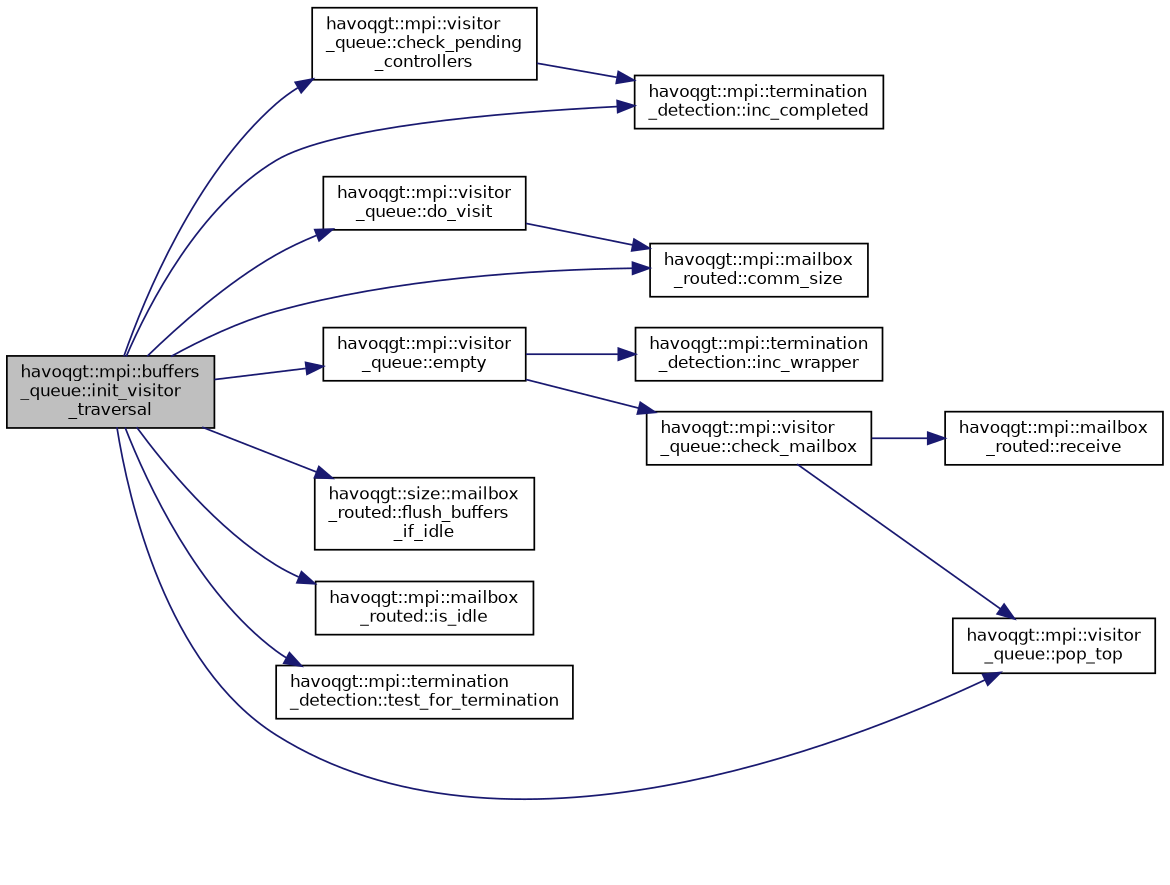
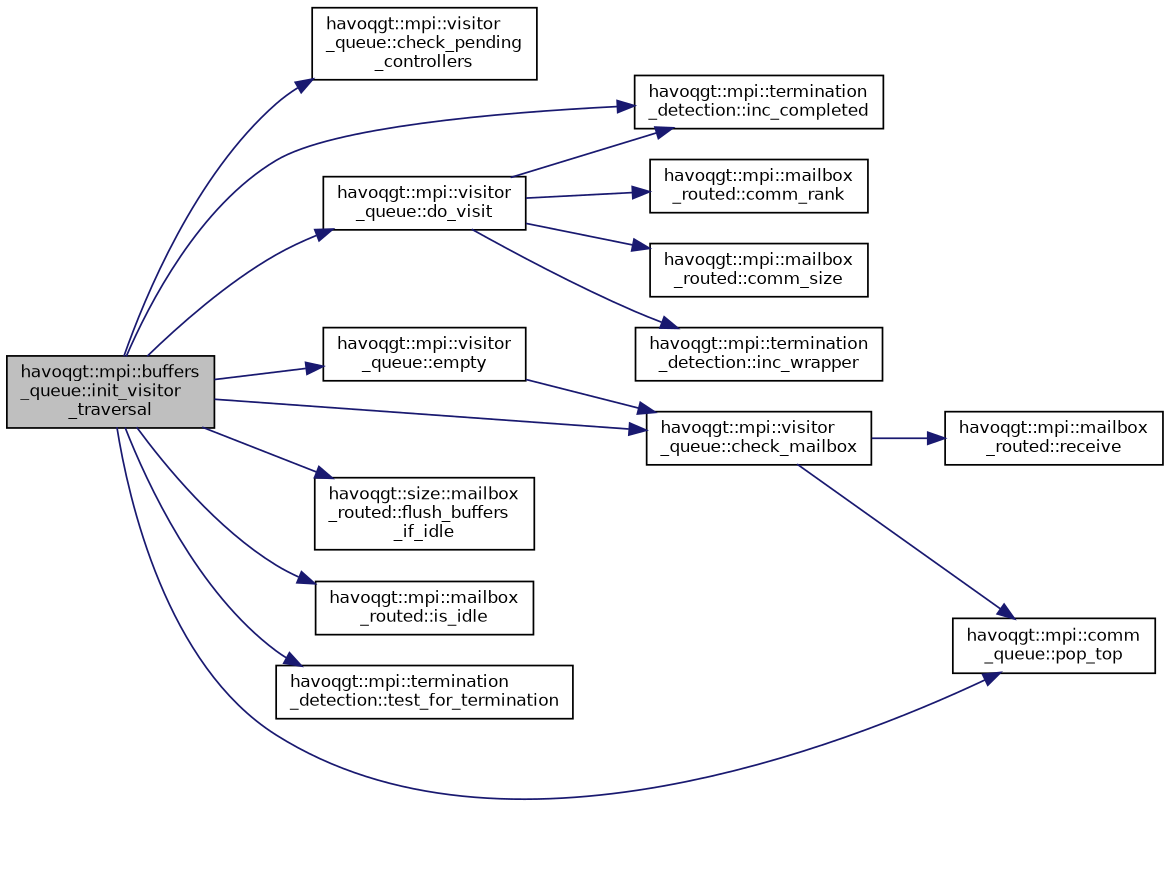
edge "havoqgt::mpi::visitor _queue::check_pending _controllers" -> "havoqgt::mpi::termination _detection::inc_completed": now "havoqgt::mpi::visitor _queue::do_visit" -> "havoqgt::mpi::termination _detection::inc_completed"
node "havoqgt::mpi::mailbox _routed::comm_rank": added
edge "havoqgt::mpi::buffers _queue::init_visitor _traversal" -> "havoqgt::mpi::mailbox _routed::comm_size": now "havoqgt::mpi::buffers _queue::init_visitor _traversal" -> "havoqgt::mpi::visitor _queue::check_mailbox"
edge "havoqgt::mpi::visitor _queue::empty" -> "havoqgt::mpi::termination _detection::inc_wrapper": now "havoqgt::mpi::visitor _queue::do_visit" -> "havoqgt::mpi::termination _detection::inc_wrapper"
node "havoqgt::mpi::visitor _queue::pop_top": label "havoqgt::mpi::visitor _queue::pop_top" -> "havoqgt::mpi::comm _queue::pop_top"
